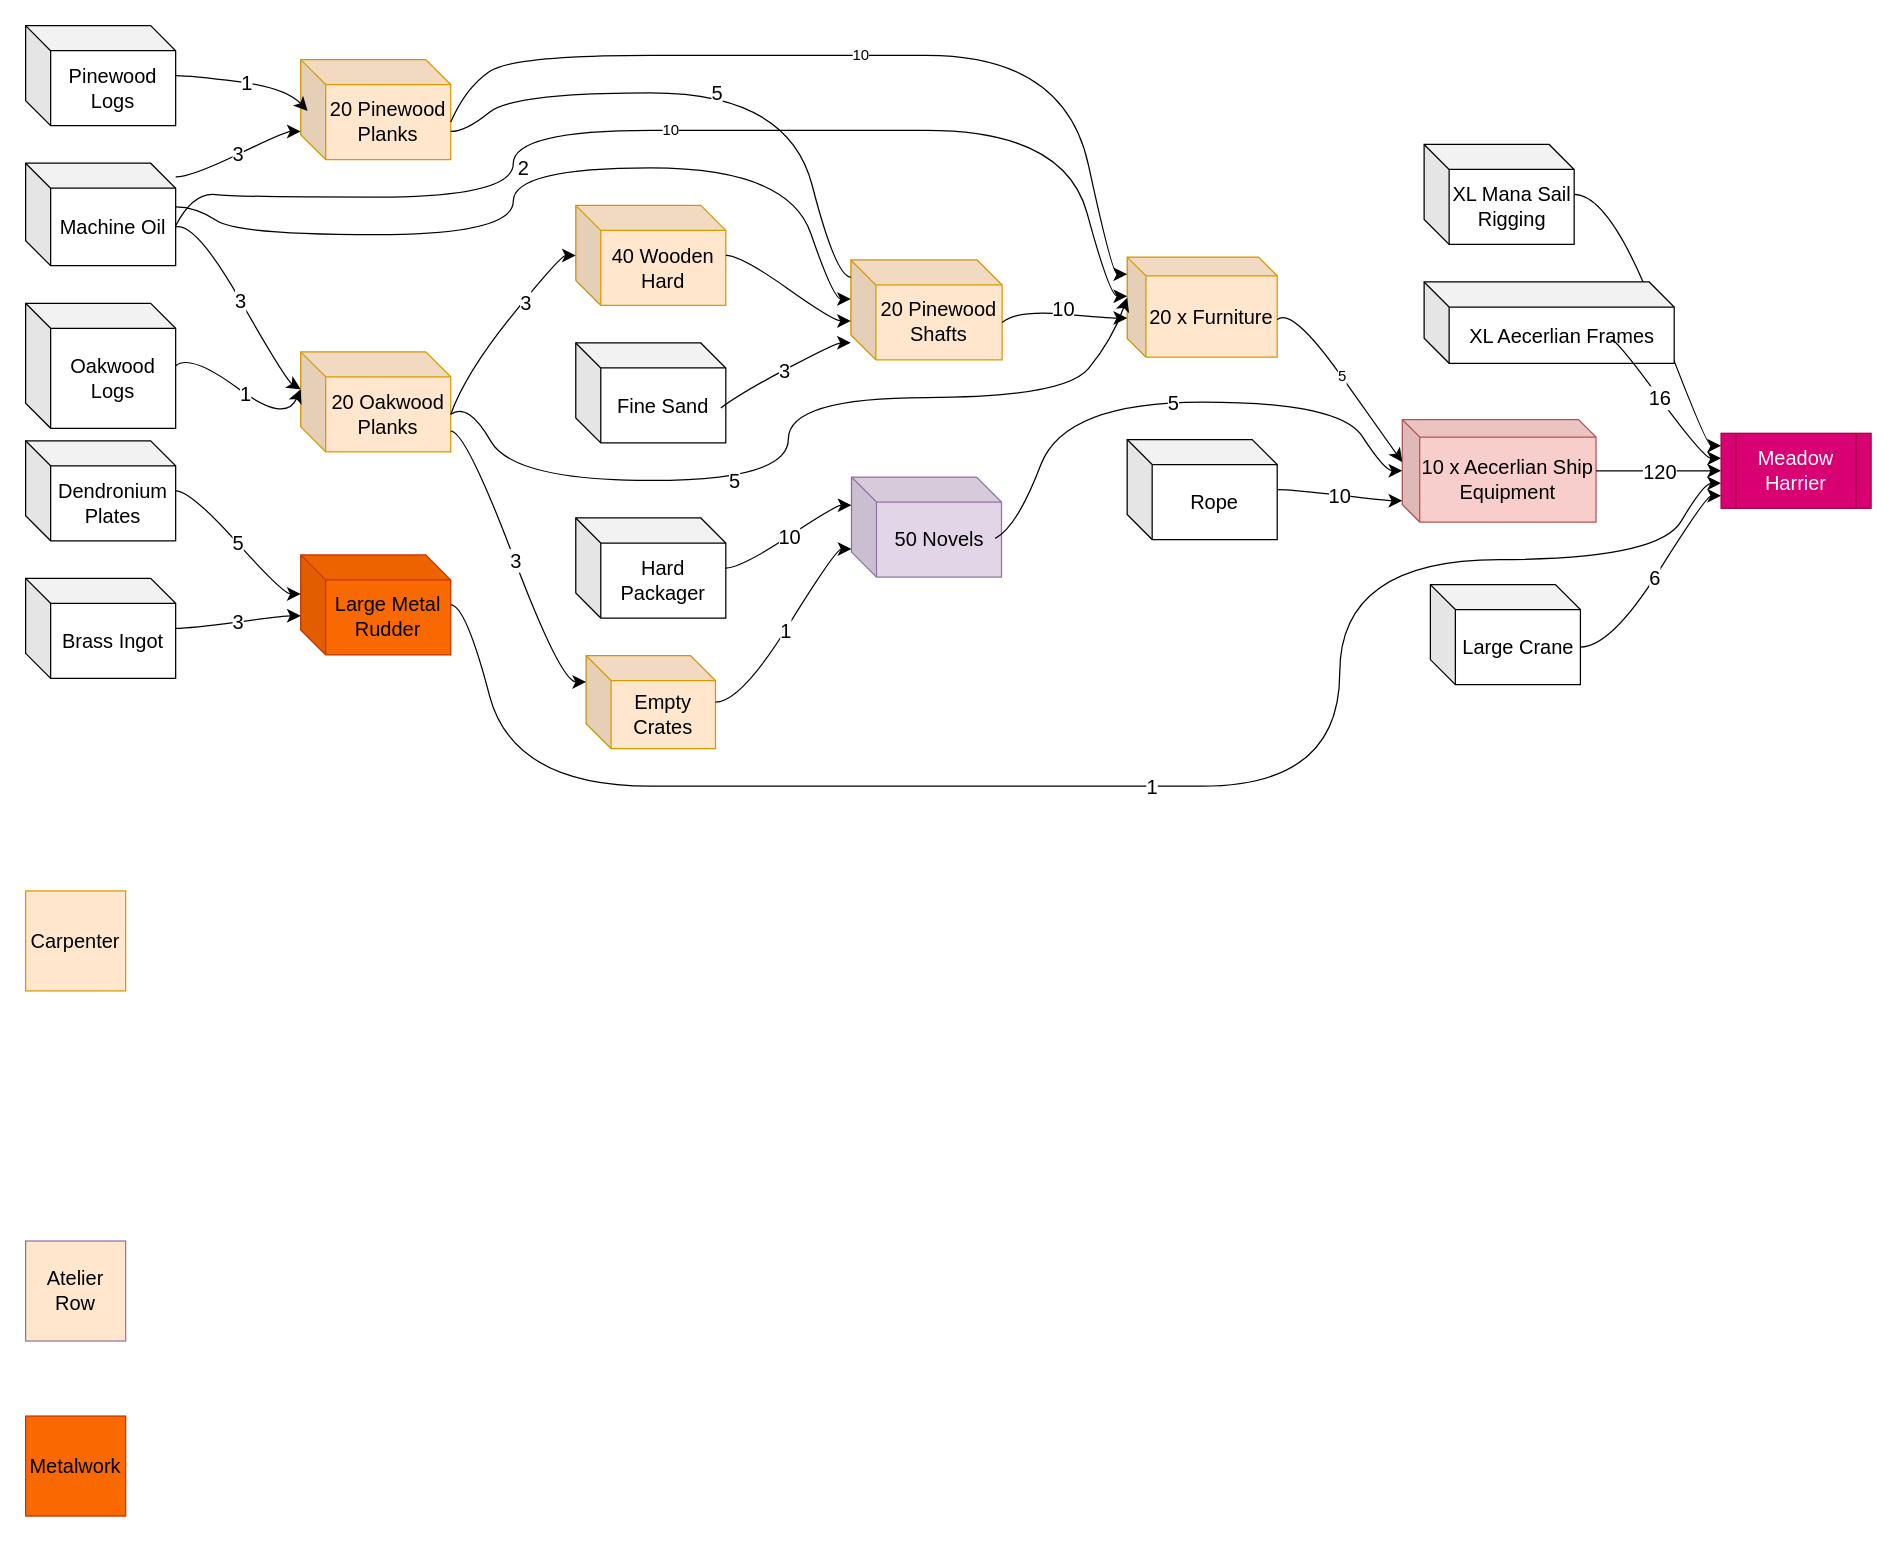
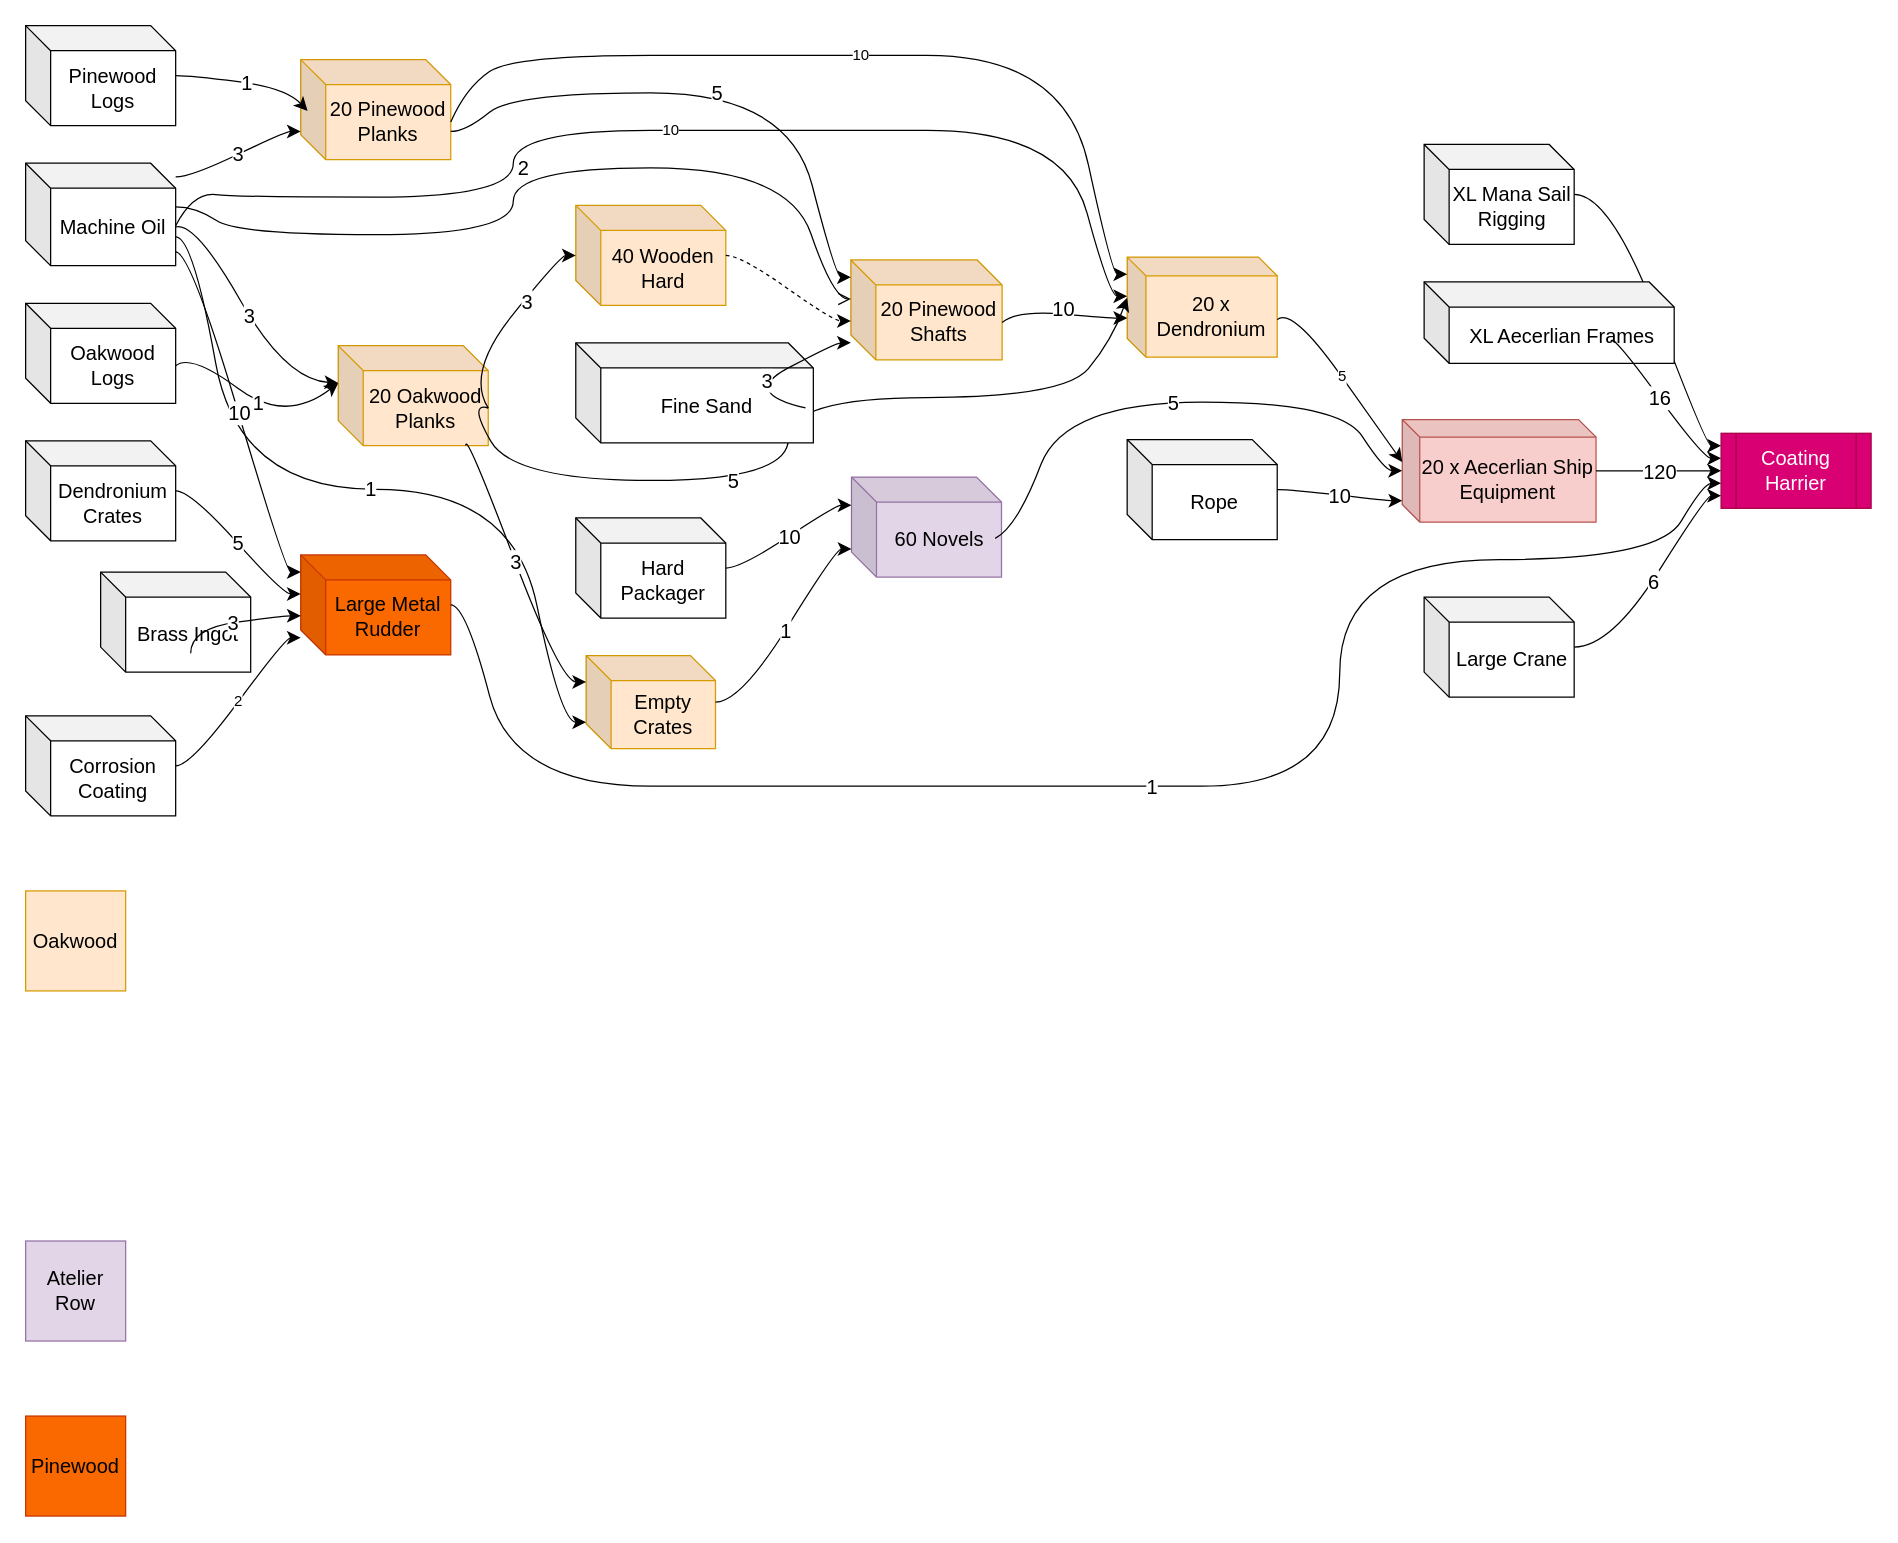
edge "20 Pinewood Planks" -- "20 Pinewood Shafts": arrowhead none -> classic
edge "Machine Oil" -> "20 Pinewood Shafts": arrowhead classic -> open
edge "40 Wooden Hard" -> "20 Pinewood Shafts": style solid -> dashed
node "20 x Furniture": label "20 x Furniture" -> "20 x Dendronium"
node "Oakwood Logs": size 150x125 -> 150x100
node "Fine Sand": size 150x100 -> 238x100
node "20 Oakwood Planks": moved (376, 402) -> (413, 395)
node "Meadow Harrier": label "Meadow Harrier" -> "Coating Harrier"
node "10 x Aecerlian Ship Equipment": label "10 x Aecerlian Ship Equipment" -> "20 x Aecerlian Ship Equipment"
edge "Machine Oil" -> "Empty Crates": added, label "1"
node "Dendronium Plates": label "Dendronium Plates" -> "Dendronium Crates"
edge "Machine Oil" -> "Large Metal Rudder": added, label "10"
node "50 Novels": label "50 Novels" -> "60 Novels"
node "Brass Ingot": moved (101, 628) -> (176, 622)
node "Large Crane": moved (1505, 634) -> (1499, 647)
edge "Corrosion Coating" -> "Large Metal Rudder": added, label "2"
node "Corrosion Coating": added
node "Carpenter": label "Carpenter" -> "Oakwood"
node "Atelier Row": fillcolor #ffe6cc -> #e1d5e7
node "Metalwork": label "Metalwork" -> "Pinewood"
